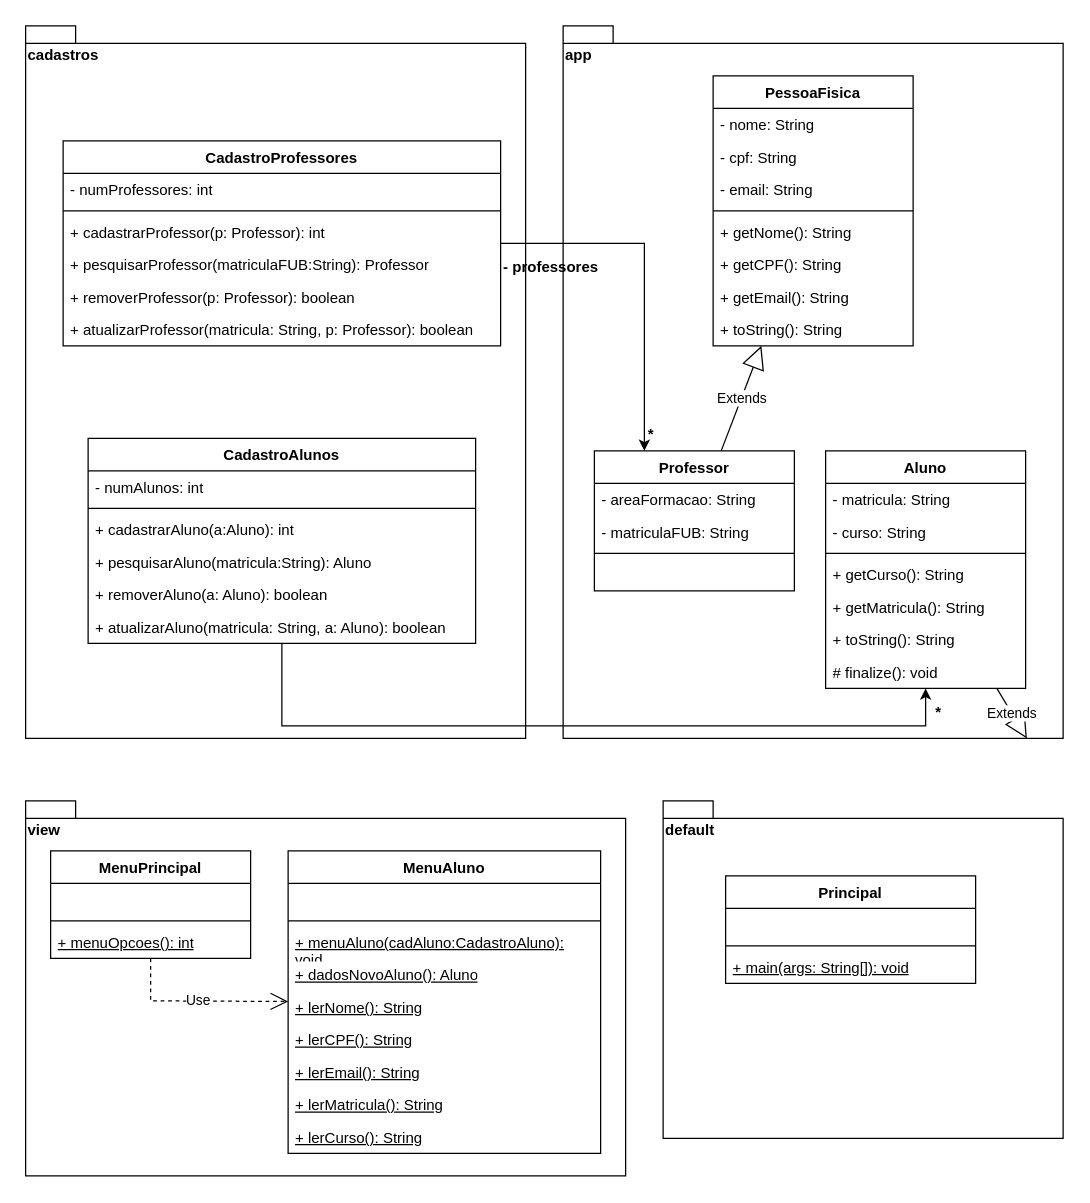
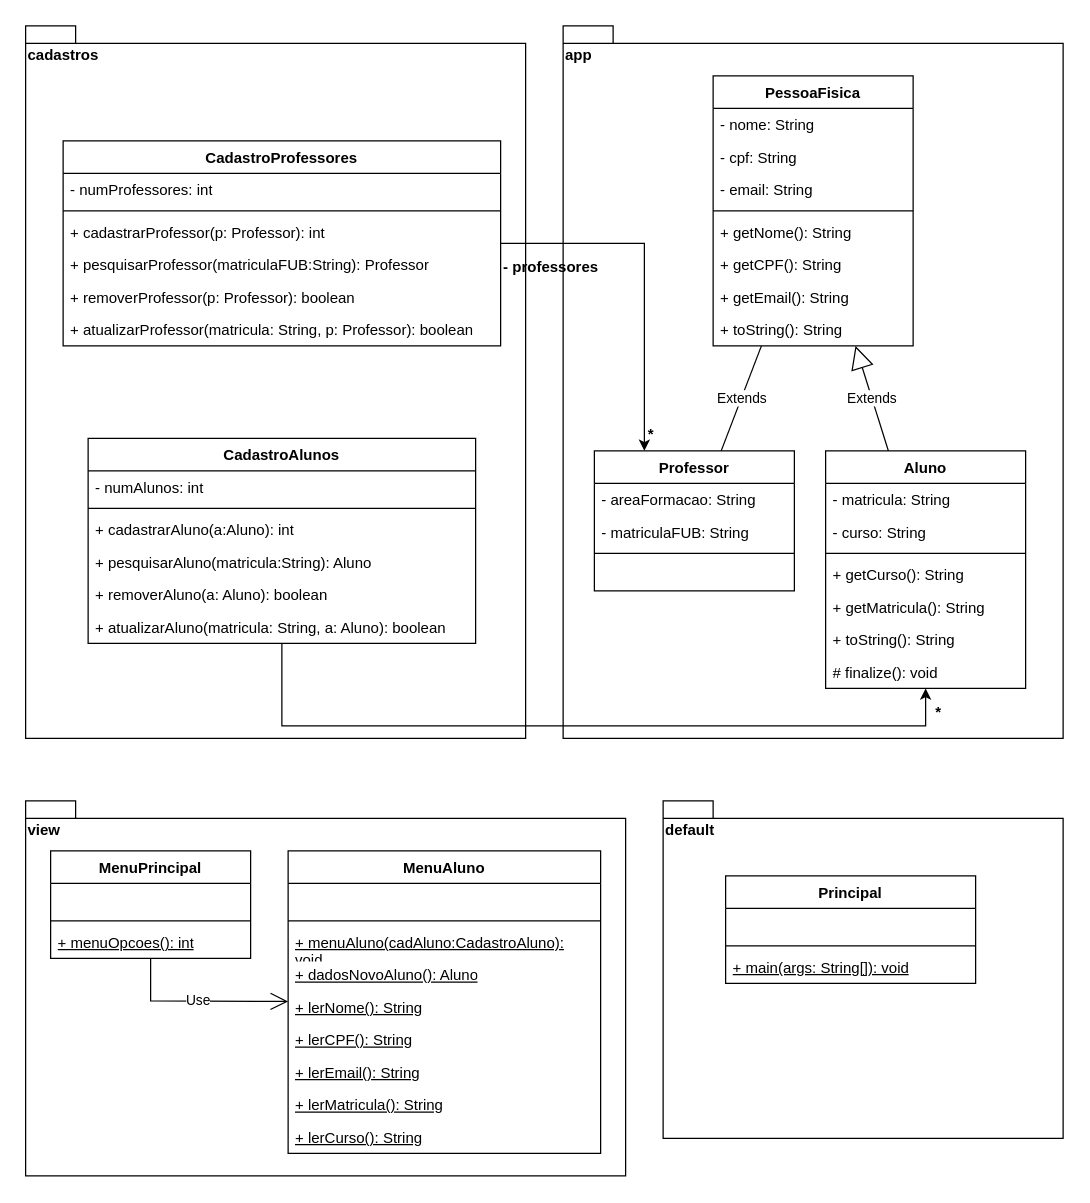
edge "Professor" -> "PessoaFisica": arrowhead block -> none
edge "Aluno" -> "app": now "Aluno" -> "PessoaFisica"
edge "MenuPrincipal" -> "MenuAluno": style dashed -> solid
